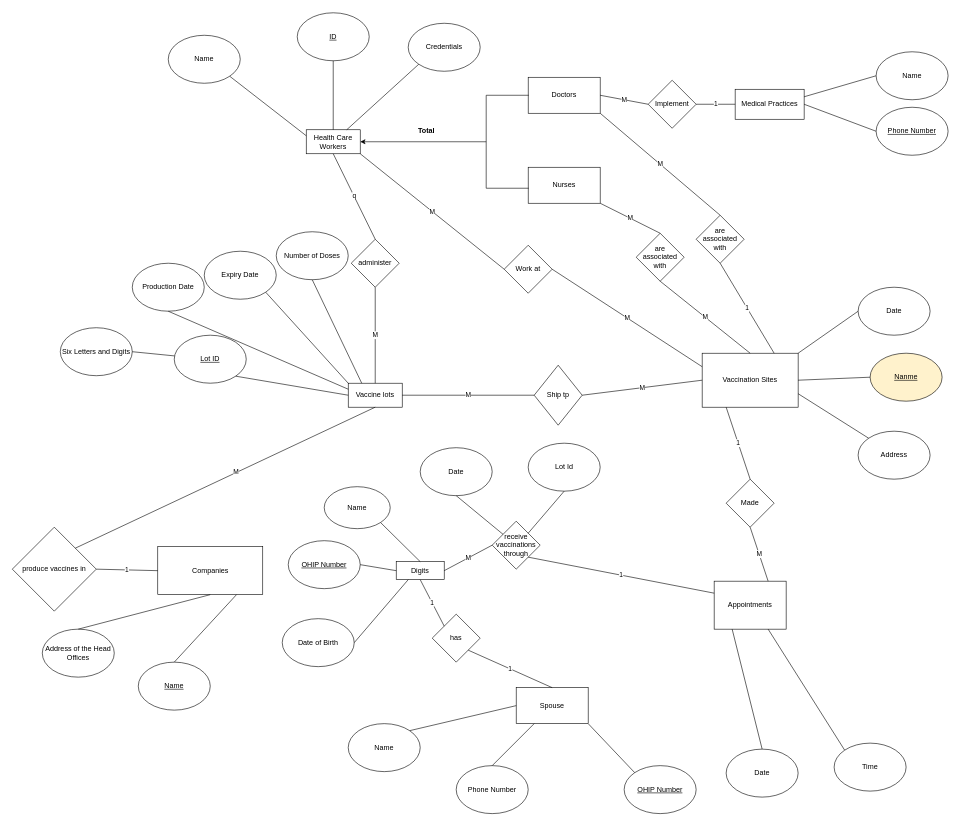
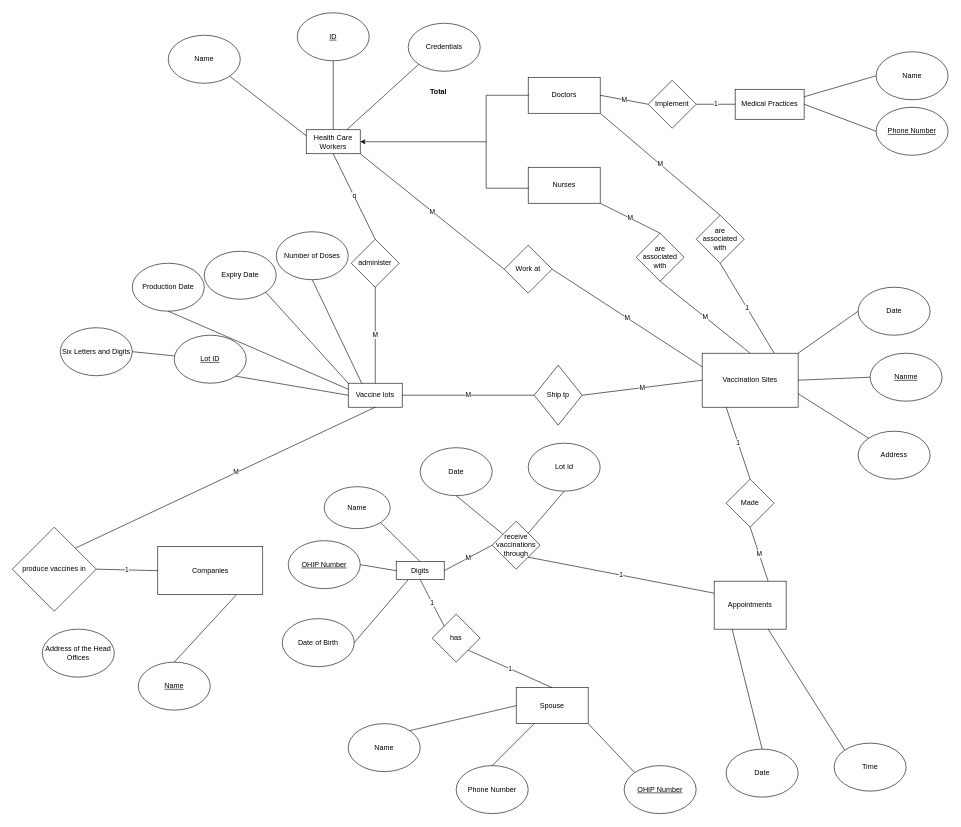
node "Total": moved (426, 131) -> (438, 92)
node "Nanme": fillcolor #fff2cc -> #ffffff
edge "Companies" -- "Address of the Head Offices": removed
